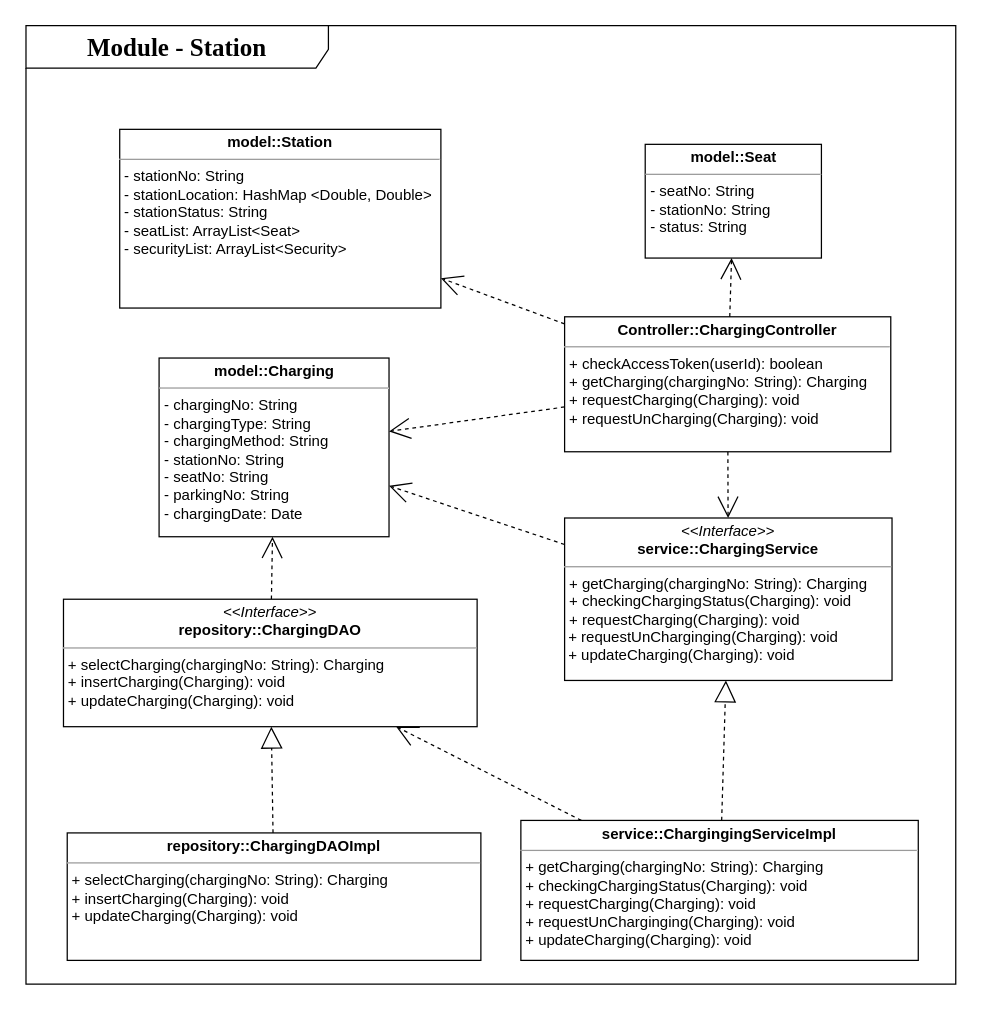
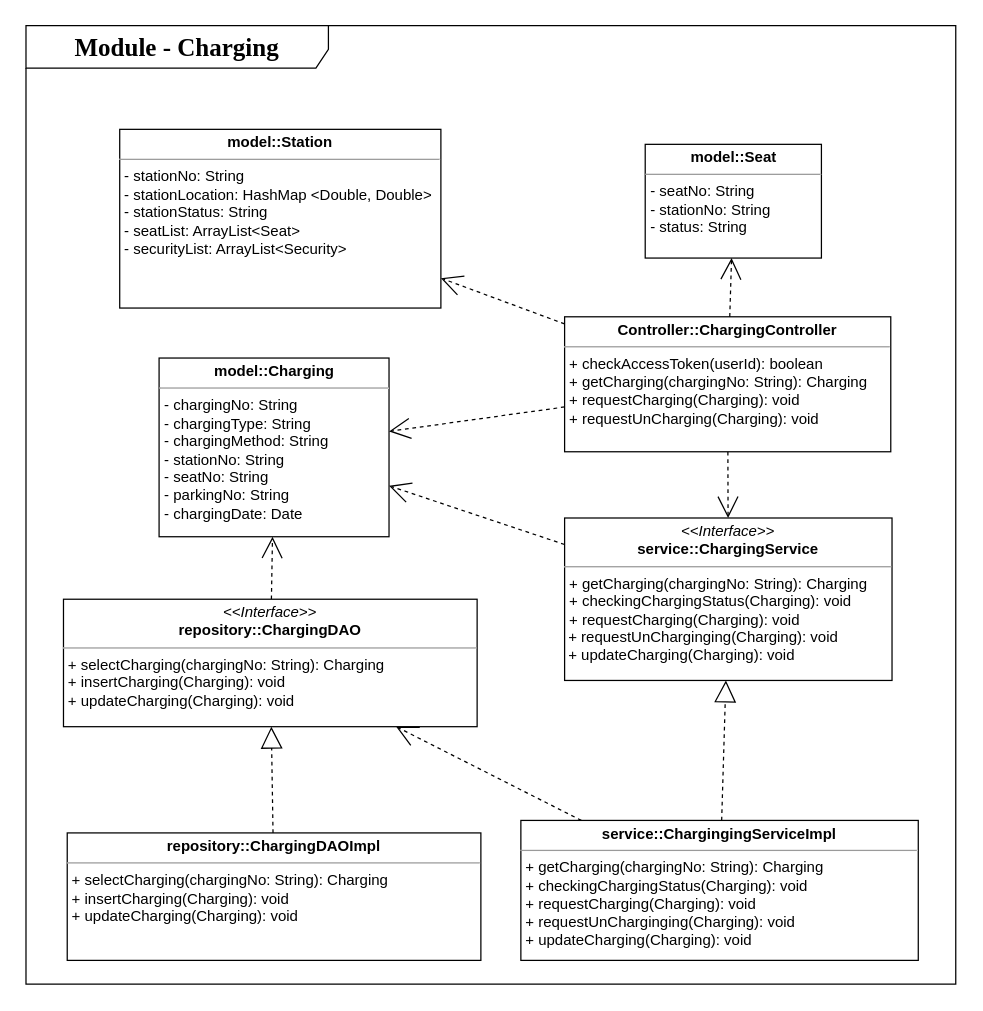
node "Module - Station": label "Module - Station" -> "Module - Charging"
